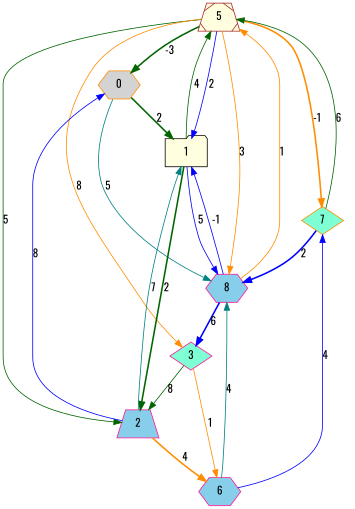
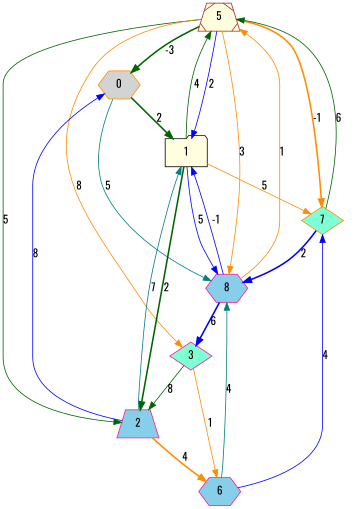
edge "1" -> "7": added, label "5"
